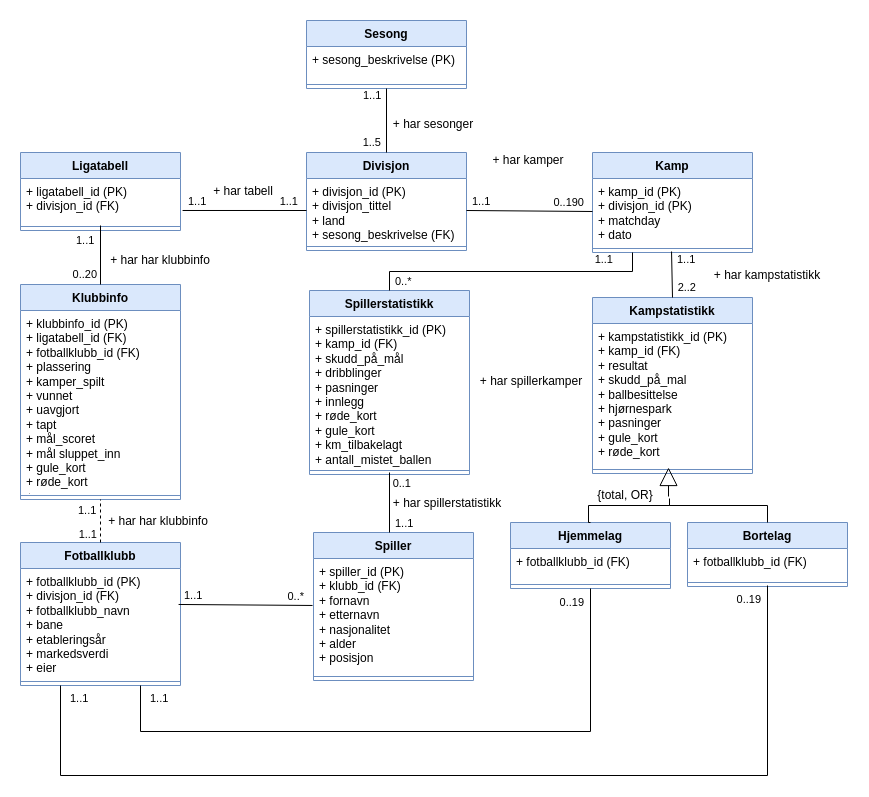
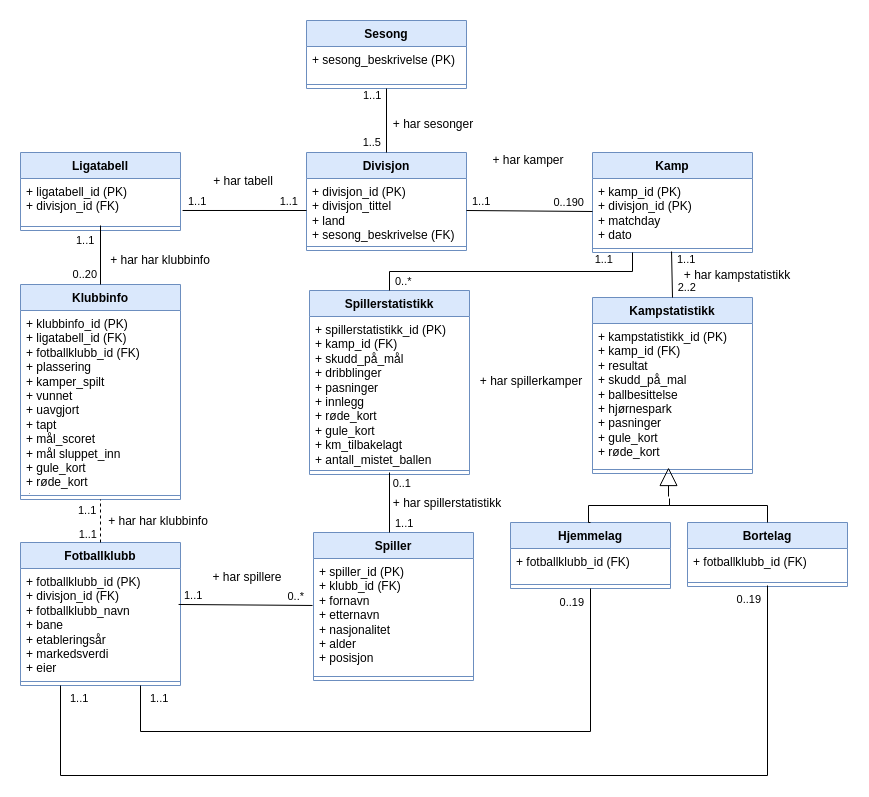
node "+ har tabell": moved (244, 192) -> (244, 182)
node "+ har kampstatistikk": moved (768, 276) -> (738, 276)
node "{total, OR}": removed
node "+ har spillere": added
